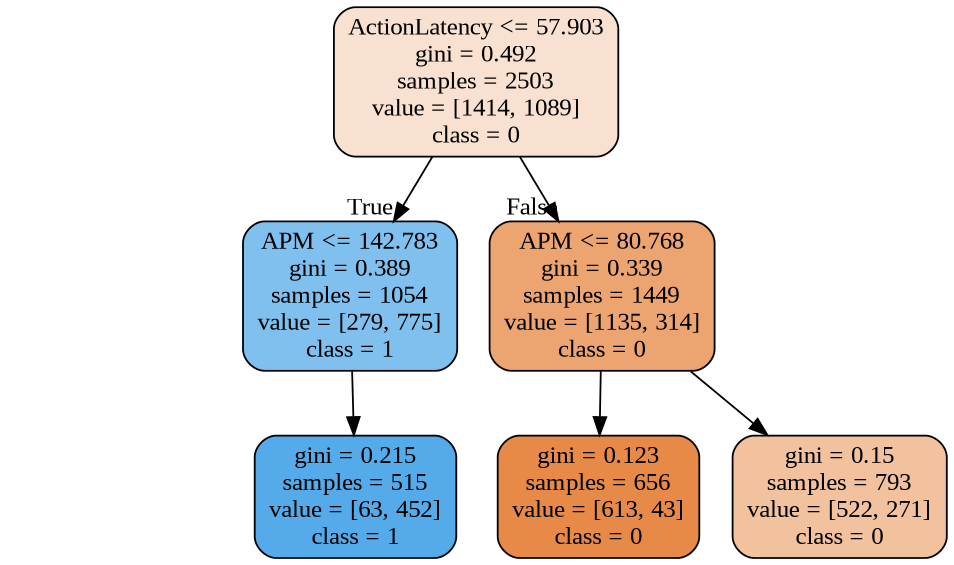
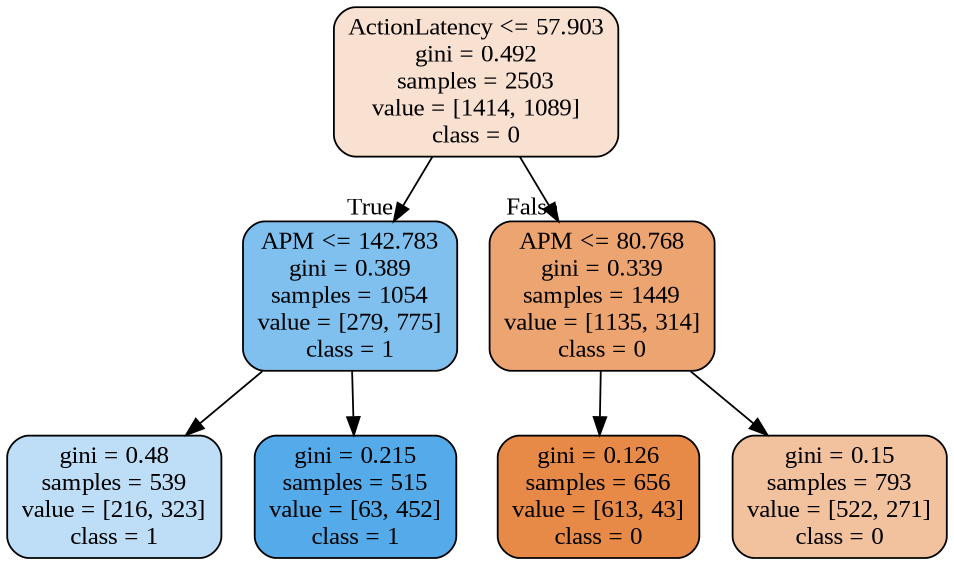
node "gini = 0.48 samples = 539 value = [216, 323] class = 1": added
node "gini = 0.123 samples = 656 value = [613, 43] class = 0": label "gini = 0.123 samples = 656 value = [613, 43] class = 0" -> "gini = 0.126 samples = 656 value = [613, 43] class = 0"
